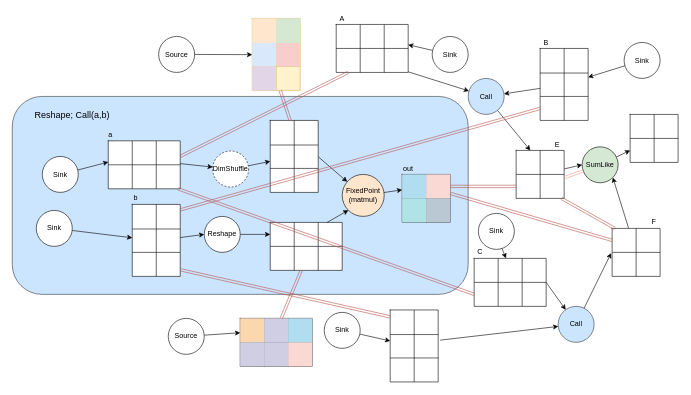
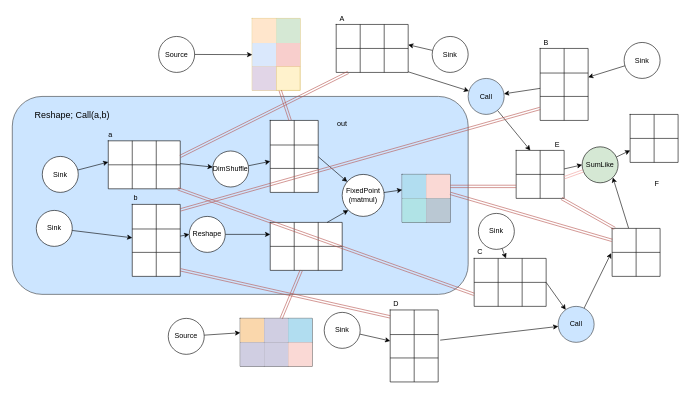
node "out": moved (408, 168) -> (342, 123)
node "DimShuffle": style dashed -> solid
node "FixedPoint (matmul)": fillcolor #ffe6cc -> #ffffff
node "F": moved (654, 222) -> (657, 183)
node "Reshape": moved (222, 234) -> (207, 234)
node "D": added
